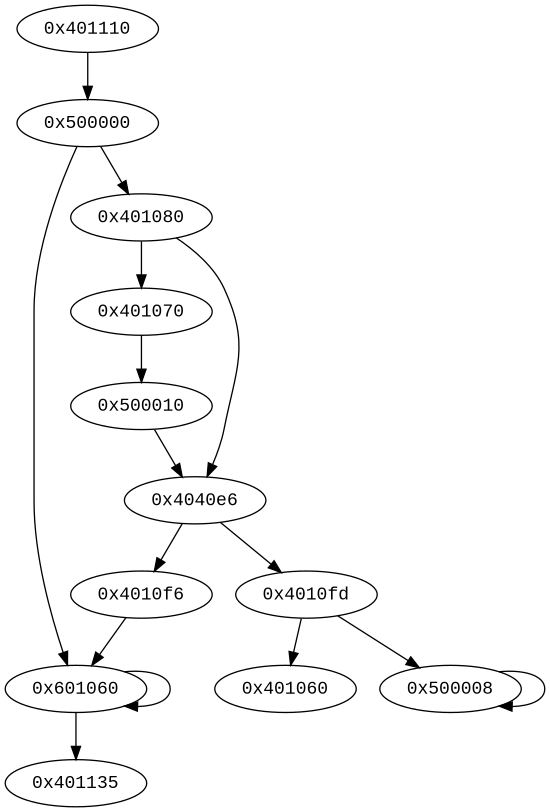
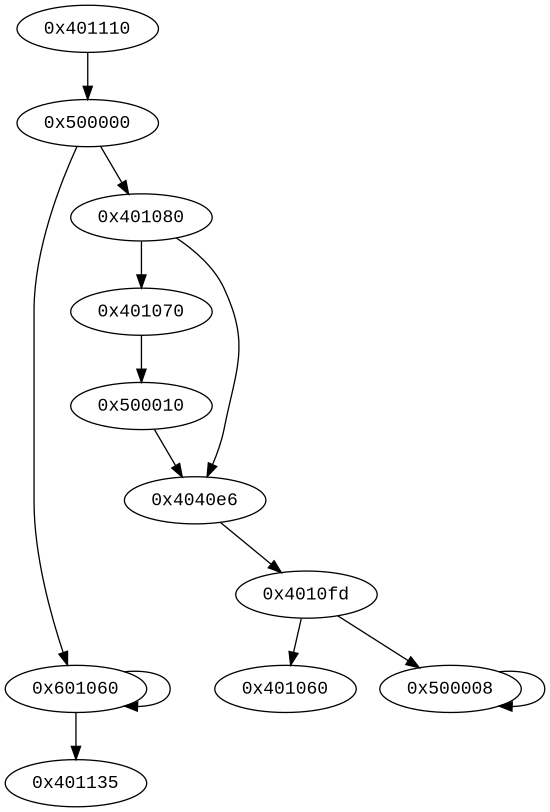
node "0x4010f6": removed
